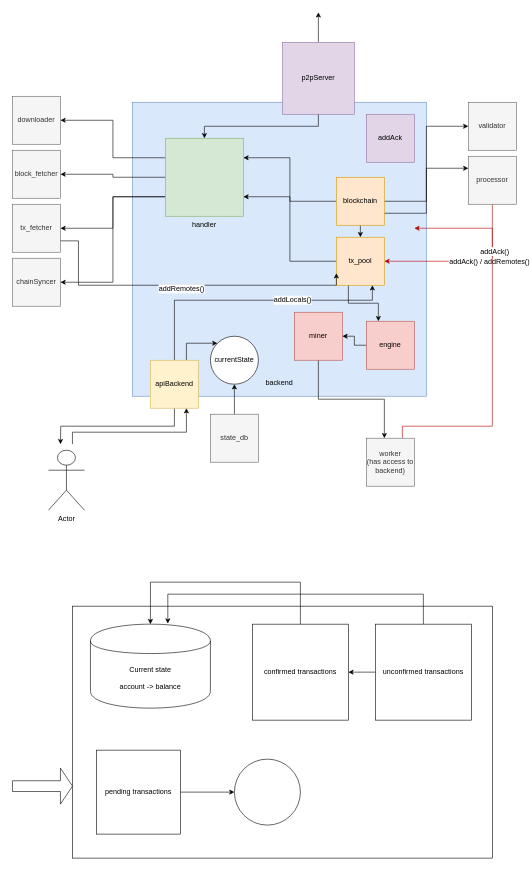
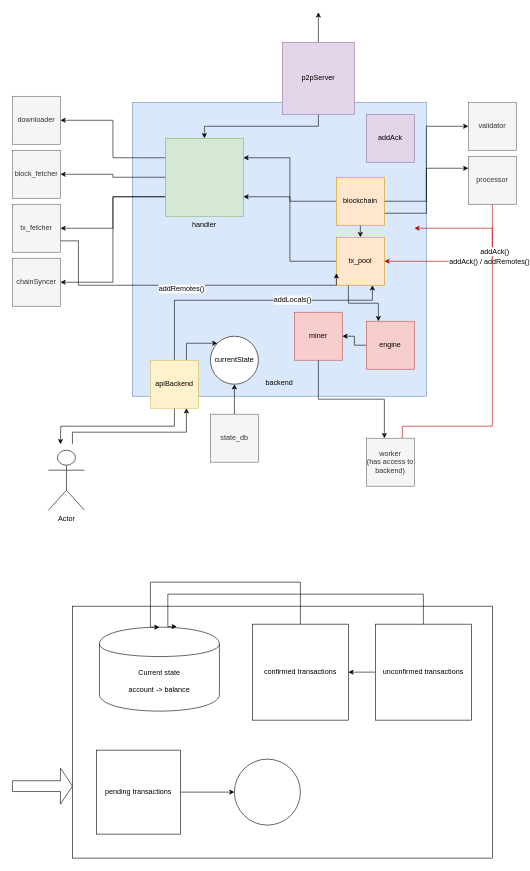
node "Current state account -> balance": moved (150, 666) -> (159, 669)
